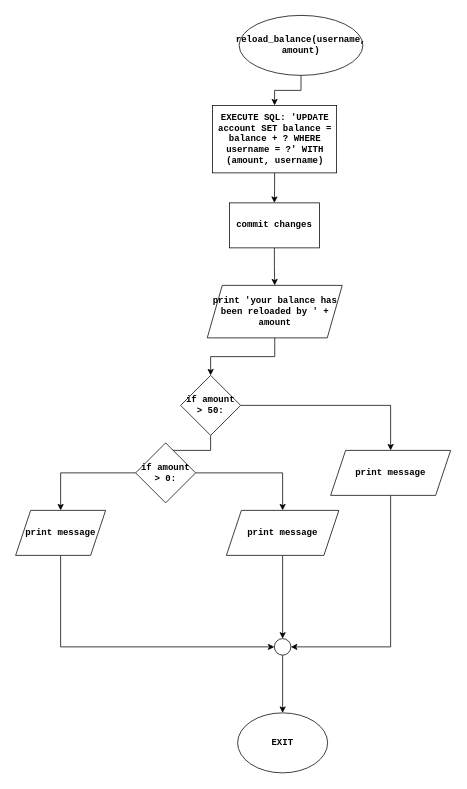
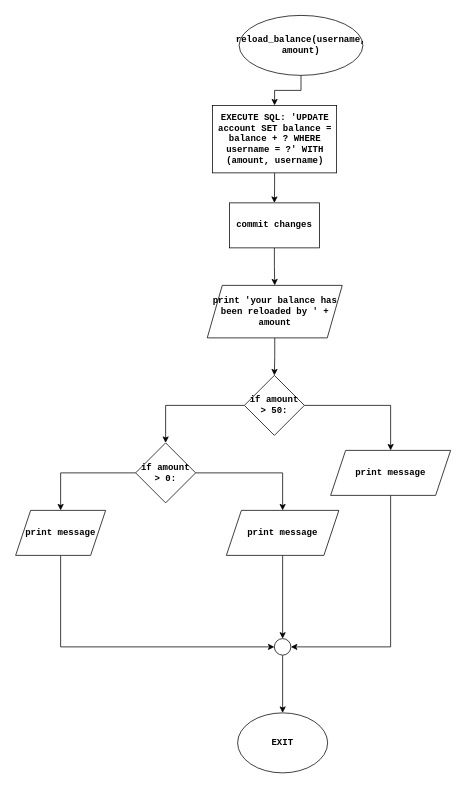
node "if amount > 50:": moved (210, 405) -> (274, 405)
